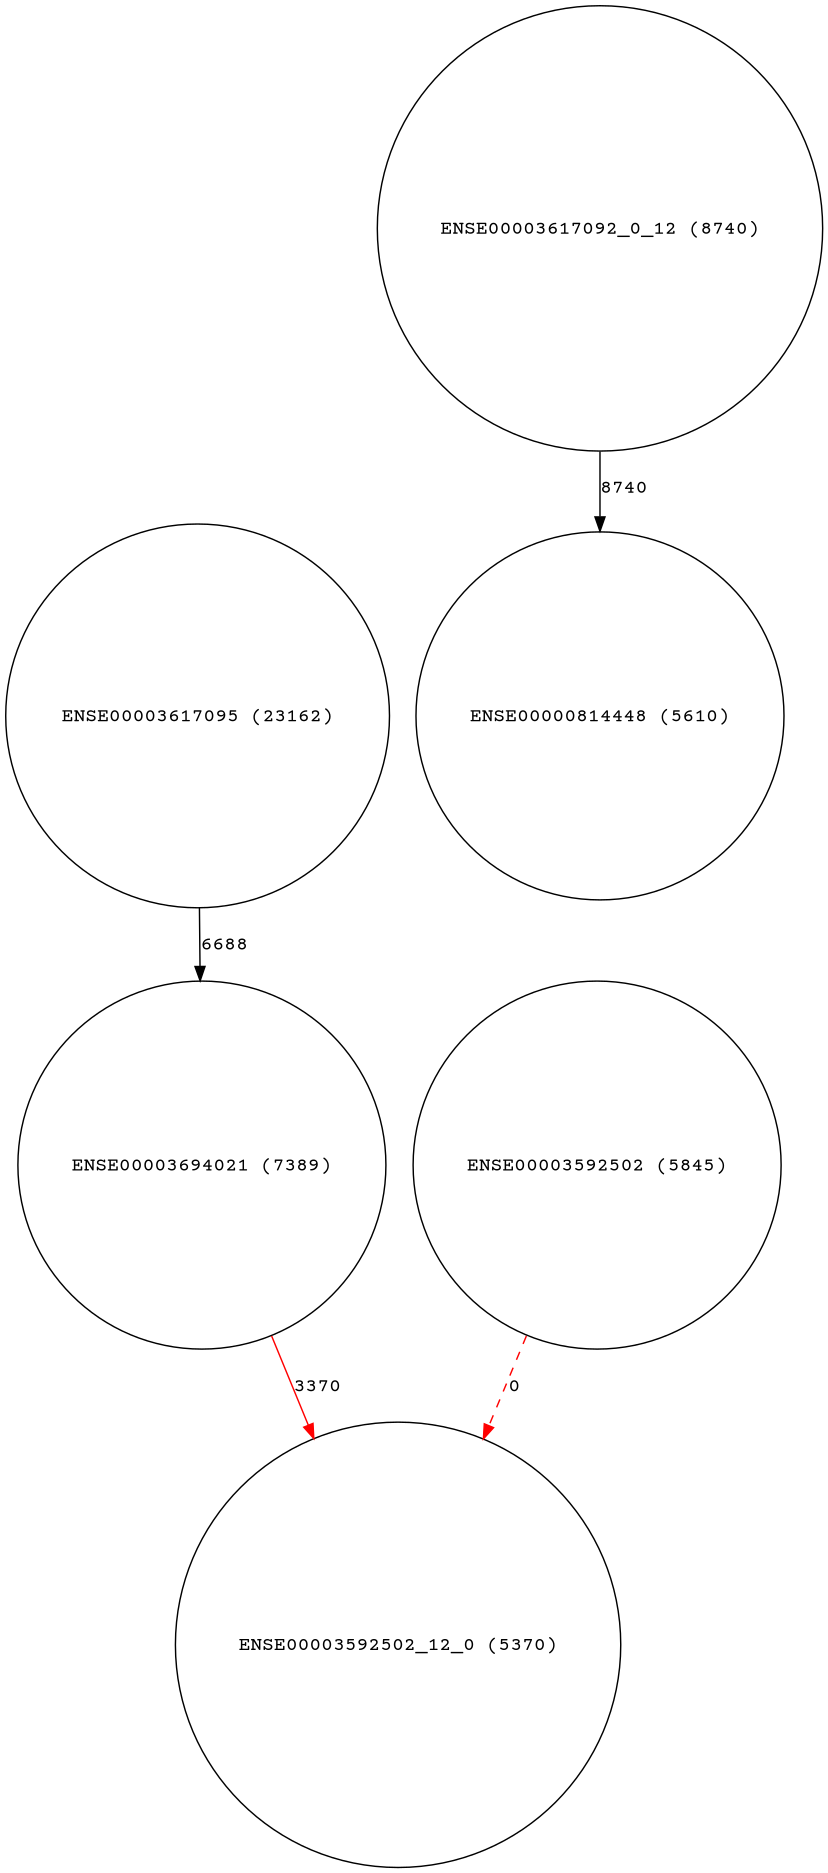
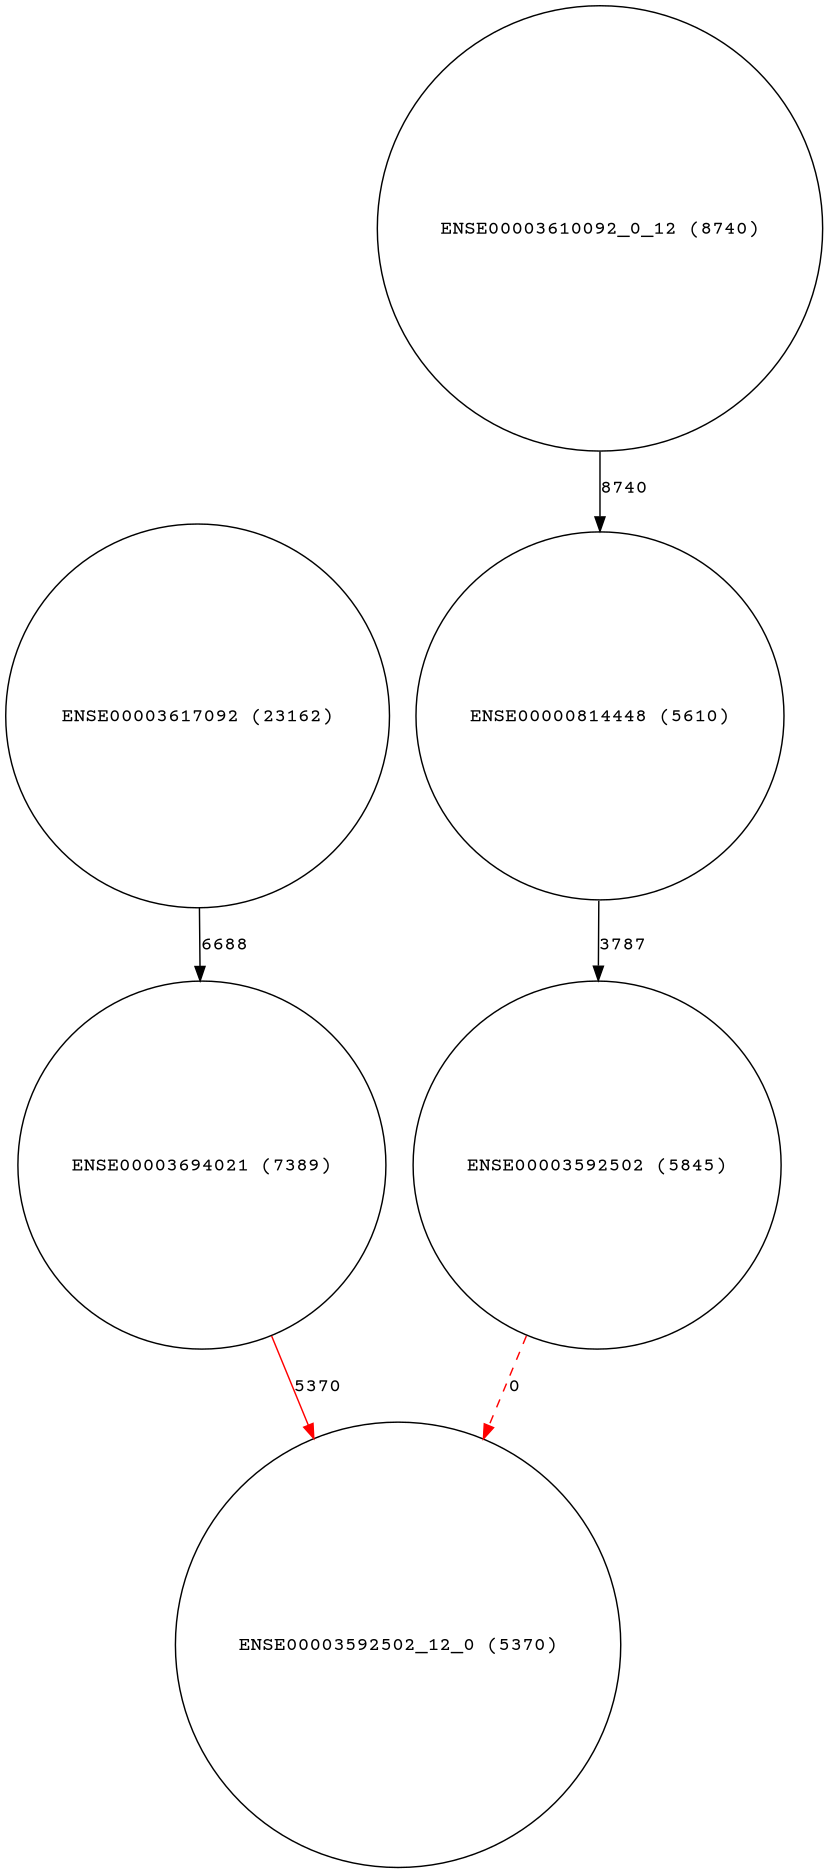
node "ENSE00003617092_0_12 (8740)": label "ENSE00003617092_0_12 (8740)" -> "ENSE00003610092_0_12 (8740)"
node "ENSE00003617095 (23162)": label "ENSE00003617095 (23162)" -> "ENSE00003617092 (23162)"
edge "ENSE00000814448 (5610)" -> "ENSE00003592502 (5845)": added, label "3787"
edge "ENSE00003694021 (7389)" -> "ENSE00003592502_12_0 (5370)": label "3370" -> "5370"
